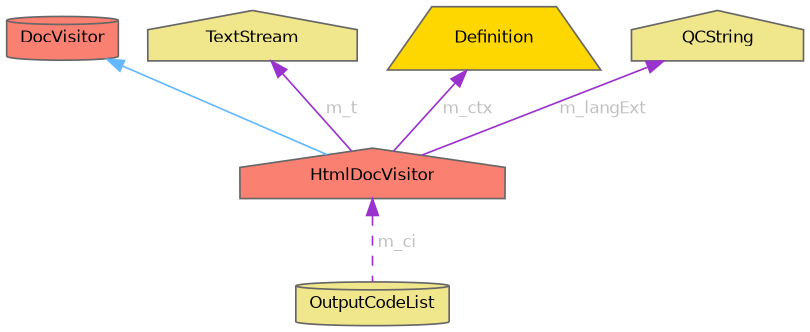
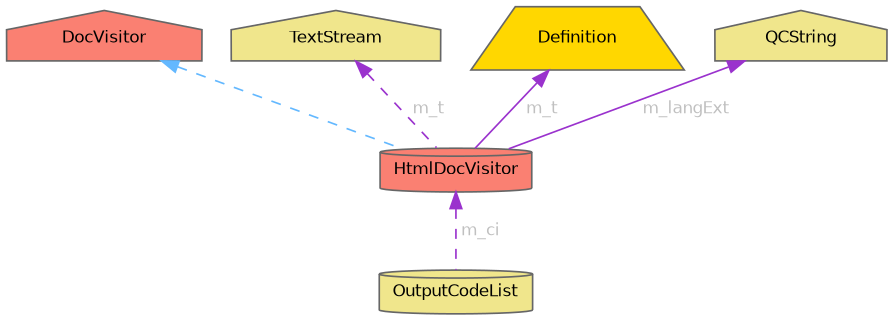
node "DocVisitor": shape cylinder -> house
edge "HtmlDocVisitor" -> "Definition": label " m_ctx" -> " m_t"
edge "HtmlDocVisitor" -> "DocVisitor": style solid -> dashed
edge "HtmlDocVisitor" -> "TextStream": style solid -> dashed
node "HtmlDocVisitor": shape house -> cylinder
